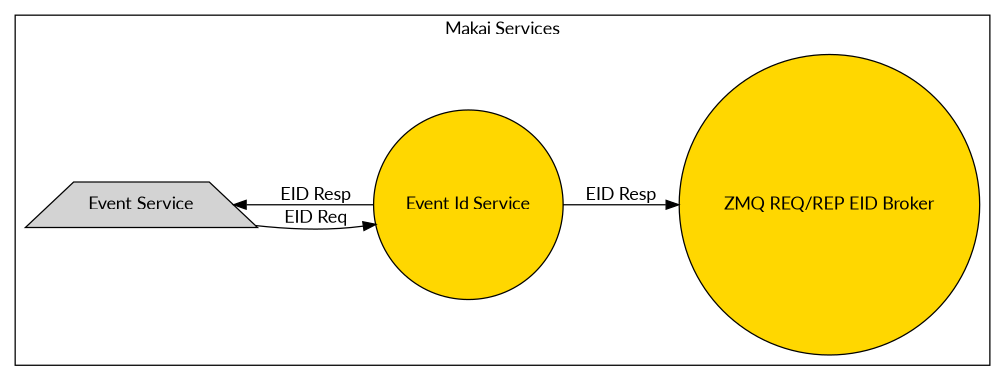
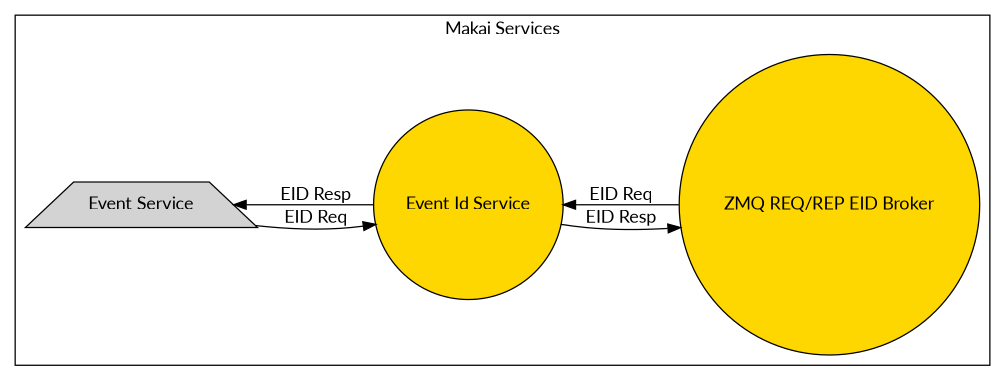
edge "ZMQ REQ/REP EID Broker" -> "Event Id Service": added, label "EID Req"
